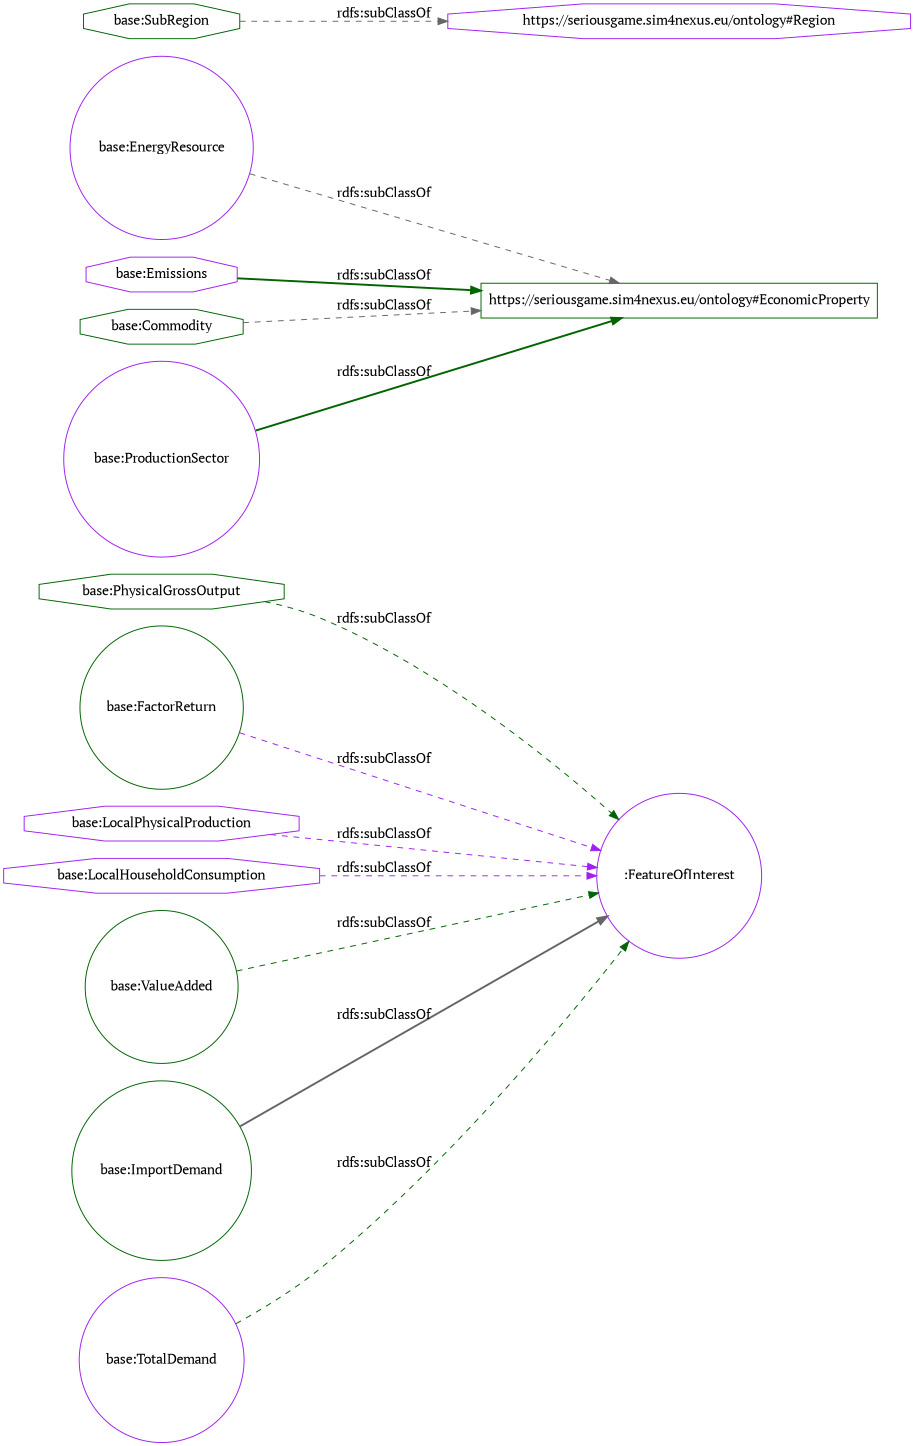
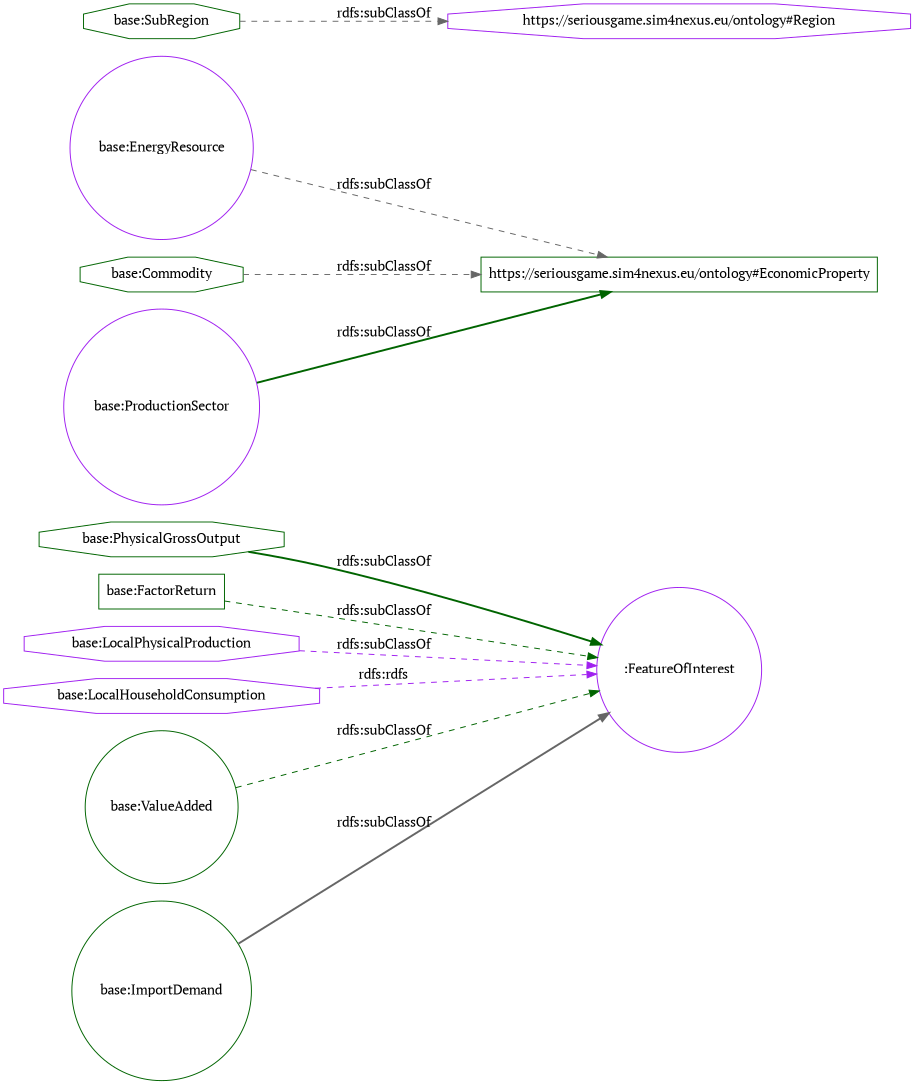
node "base:Emissions": removed
edge "base:PhysicalGrossOutput" -> ":FeatureOfInterest": style dashed -> bold
node "base:FactorReturn": shape circle -> box
edge "base:FactorReturn" -> ":FeatureOfInterest": color purple -> darkgreen
edge "base:LocalHouseholdConsumption" -> ":FeatureOfInterest": label "rdfs:subClassOf" -> "rdfs:rdfs"
node "base:TotalDemand": removed
